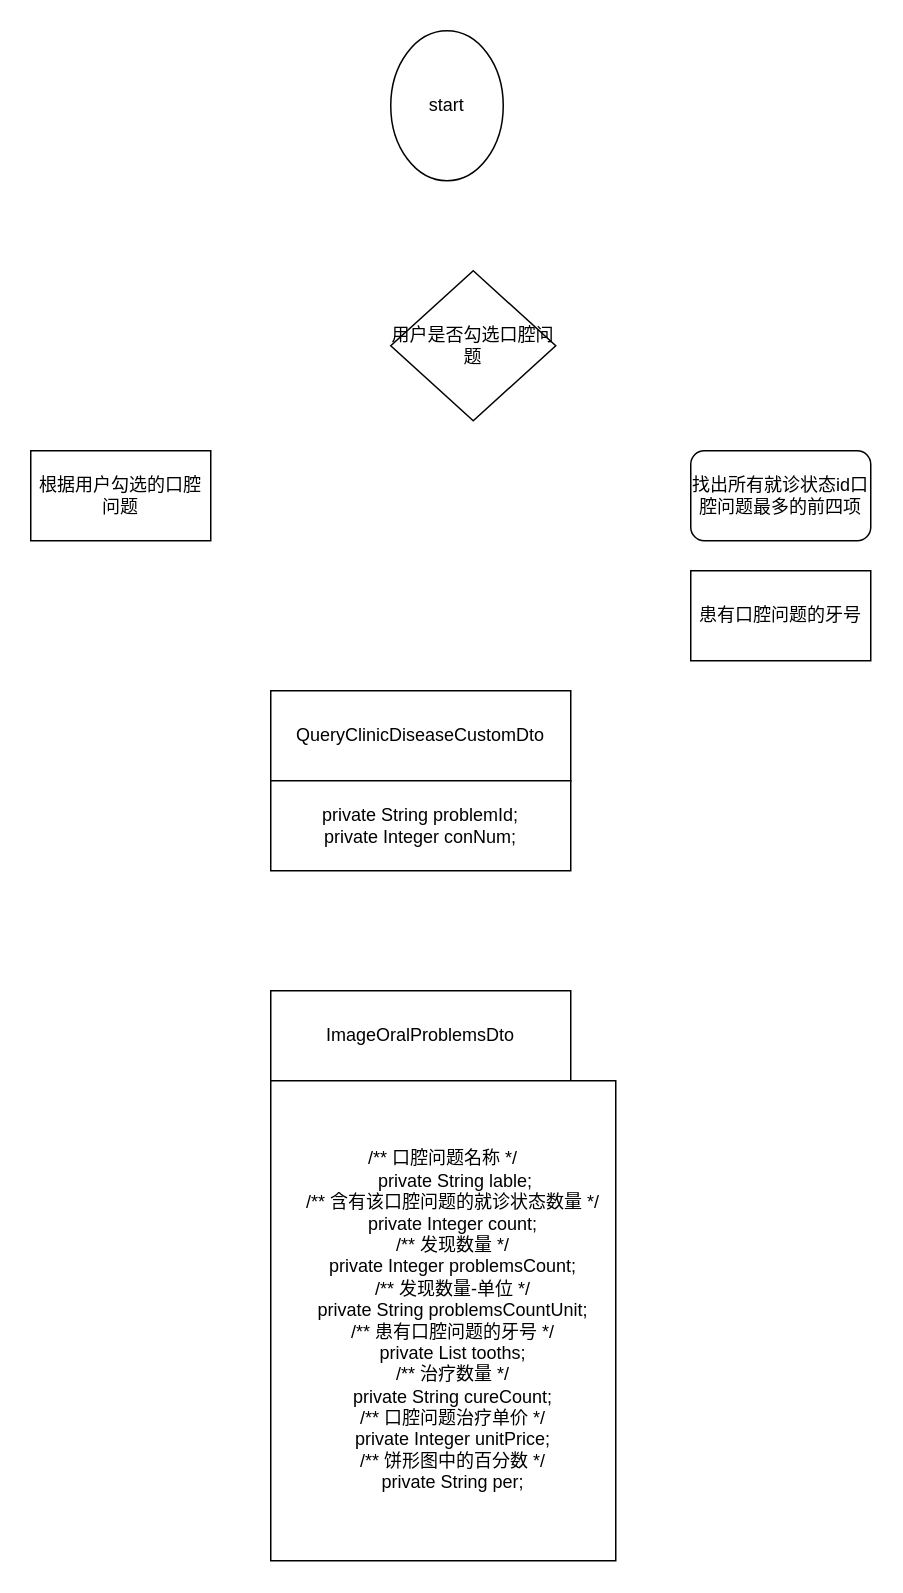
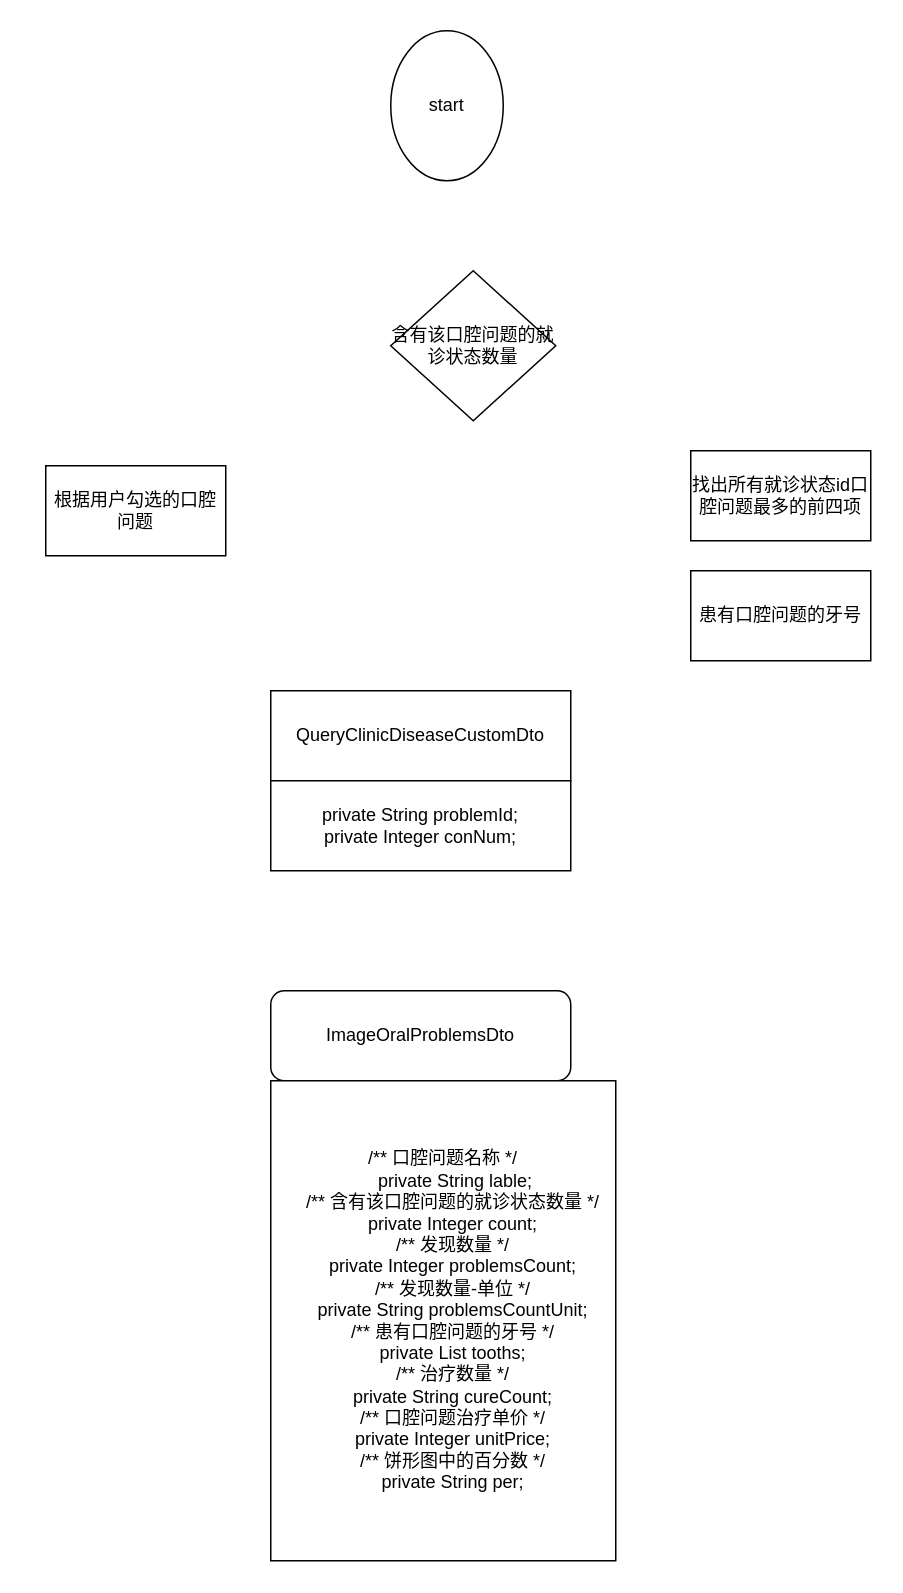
node "用户是否勾选口腔问题": label "用户是否勾选口腔问题" -> "含有该口腔问题的就诊状态数量"
node "根据用户勾选的口腔问题": moved (121, 496) -> (136, 511)
node "找出所有就诊状态id口腔问题最多的前四项": shape rounded rectangle -> rectangle
node "ImageOralProblemsDto": shape rectangle -> rounded rectangle
